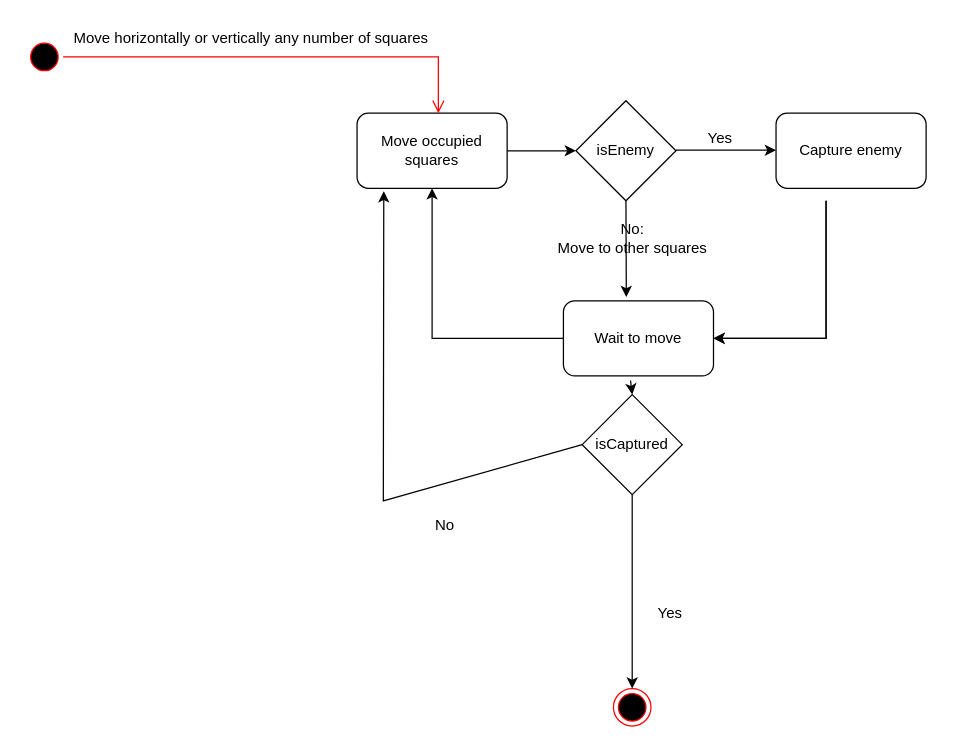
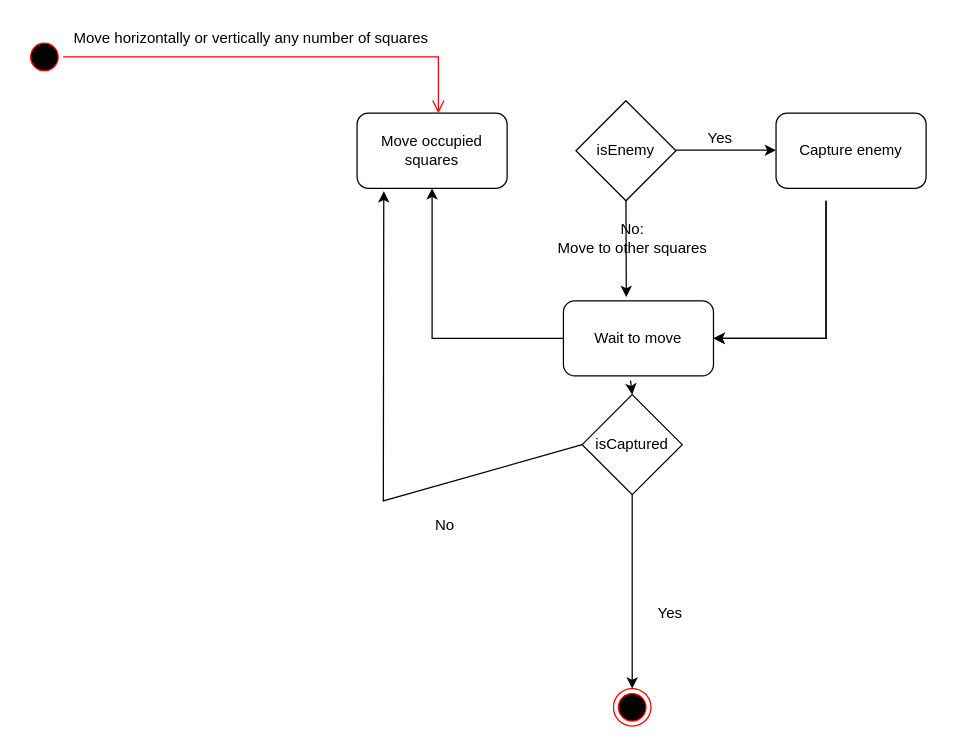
edge "Move occupied squares" -> "isEnemy": removed
